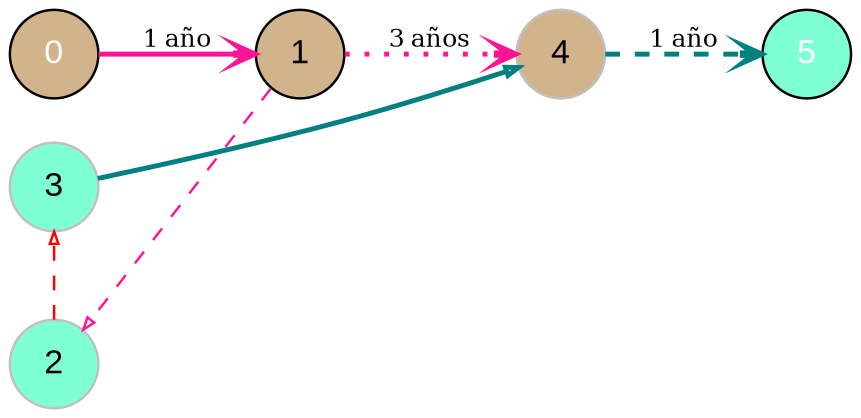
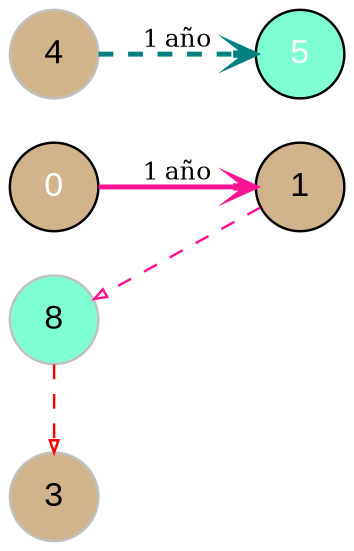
edge "1" -> "4": removed, label "3 años"
edge "3" -> "4": removed
node "3": fillcolor aquamarine -> tan
node "2": label "2" -> "8"
